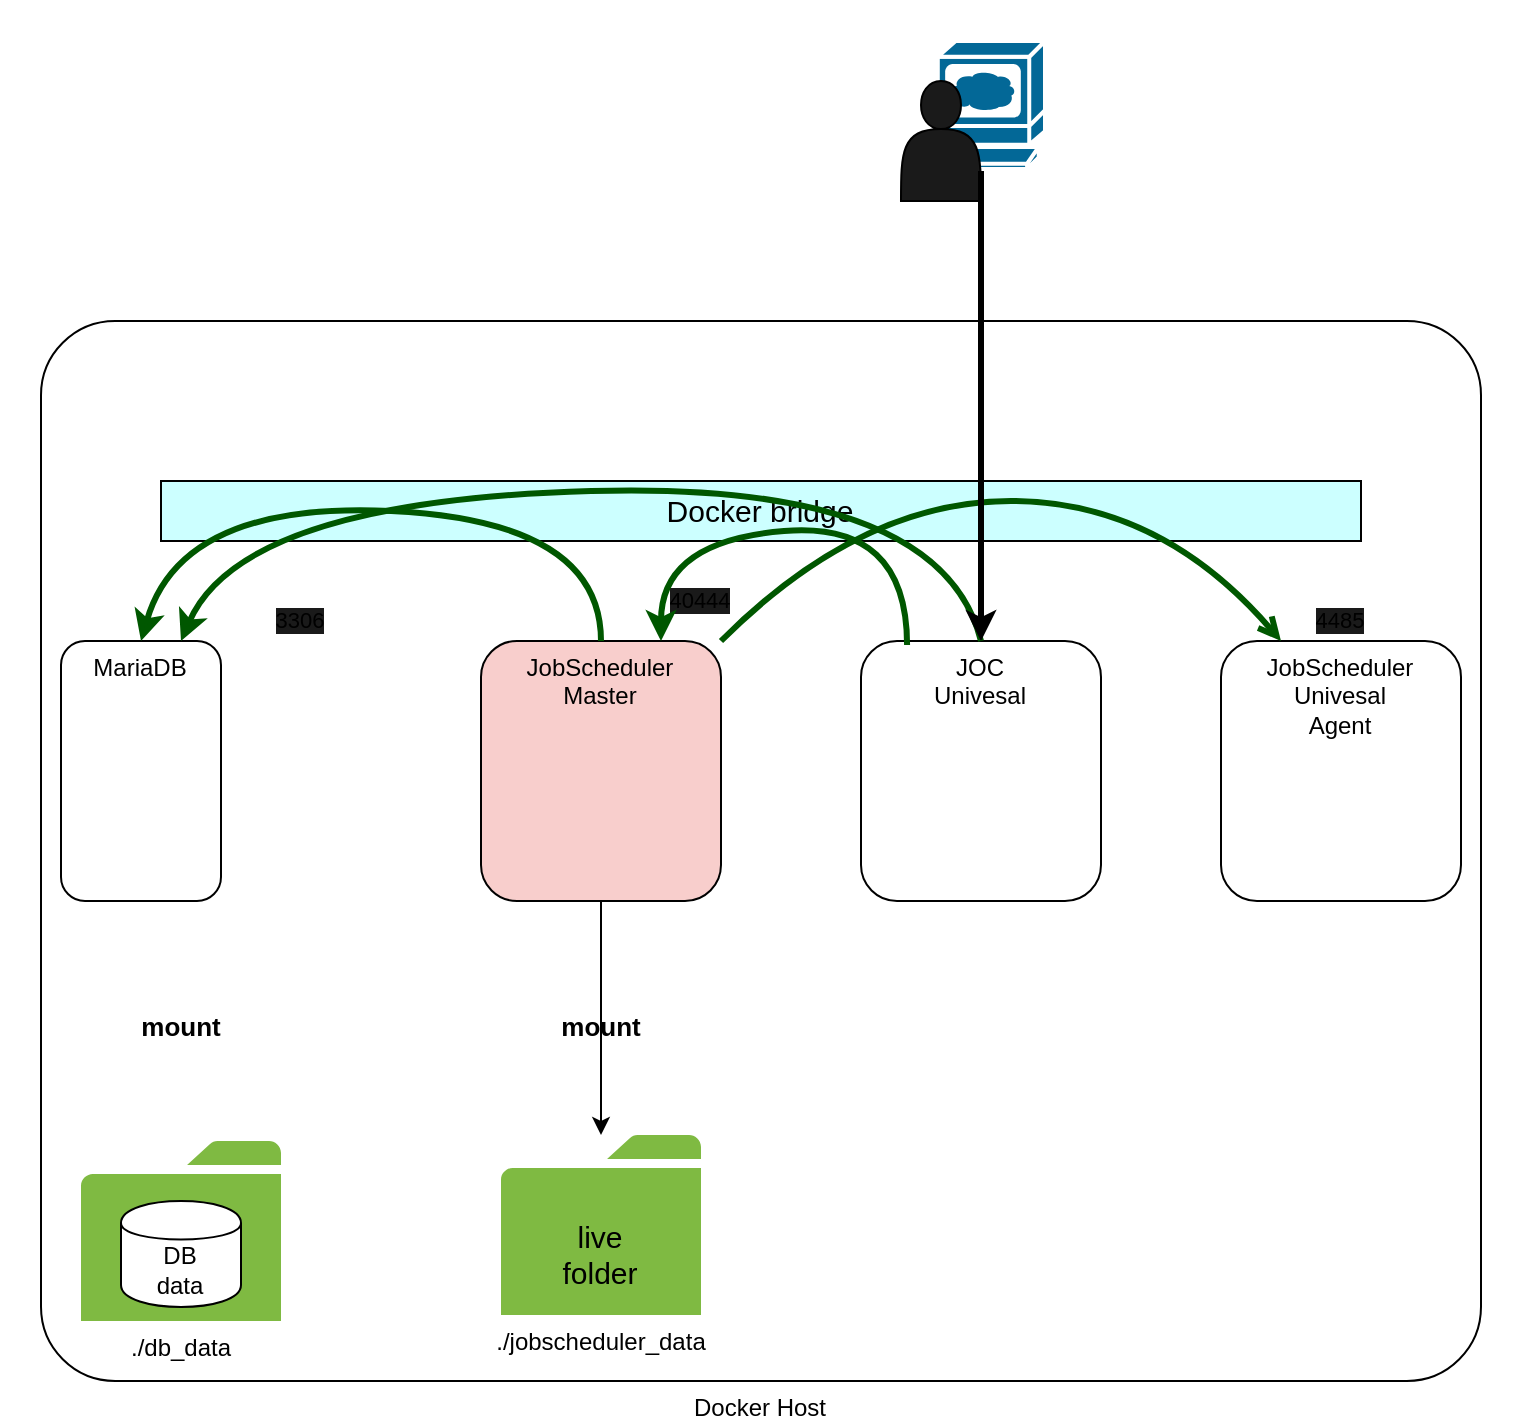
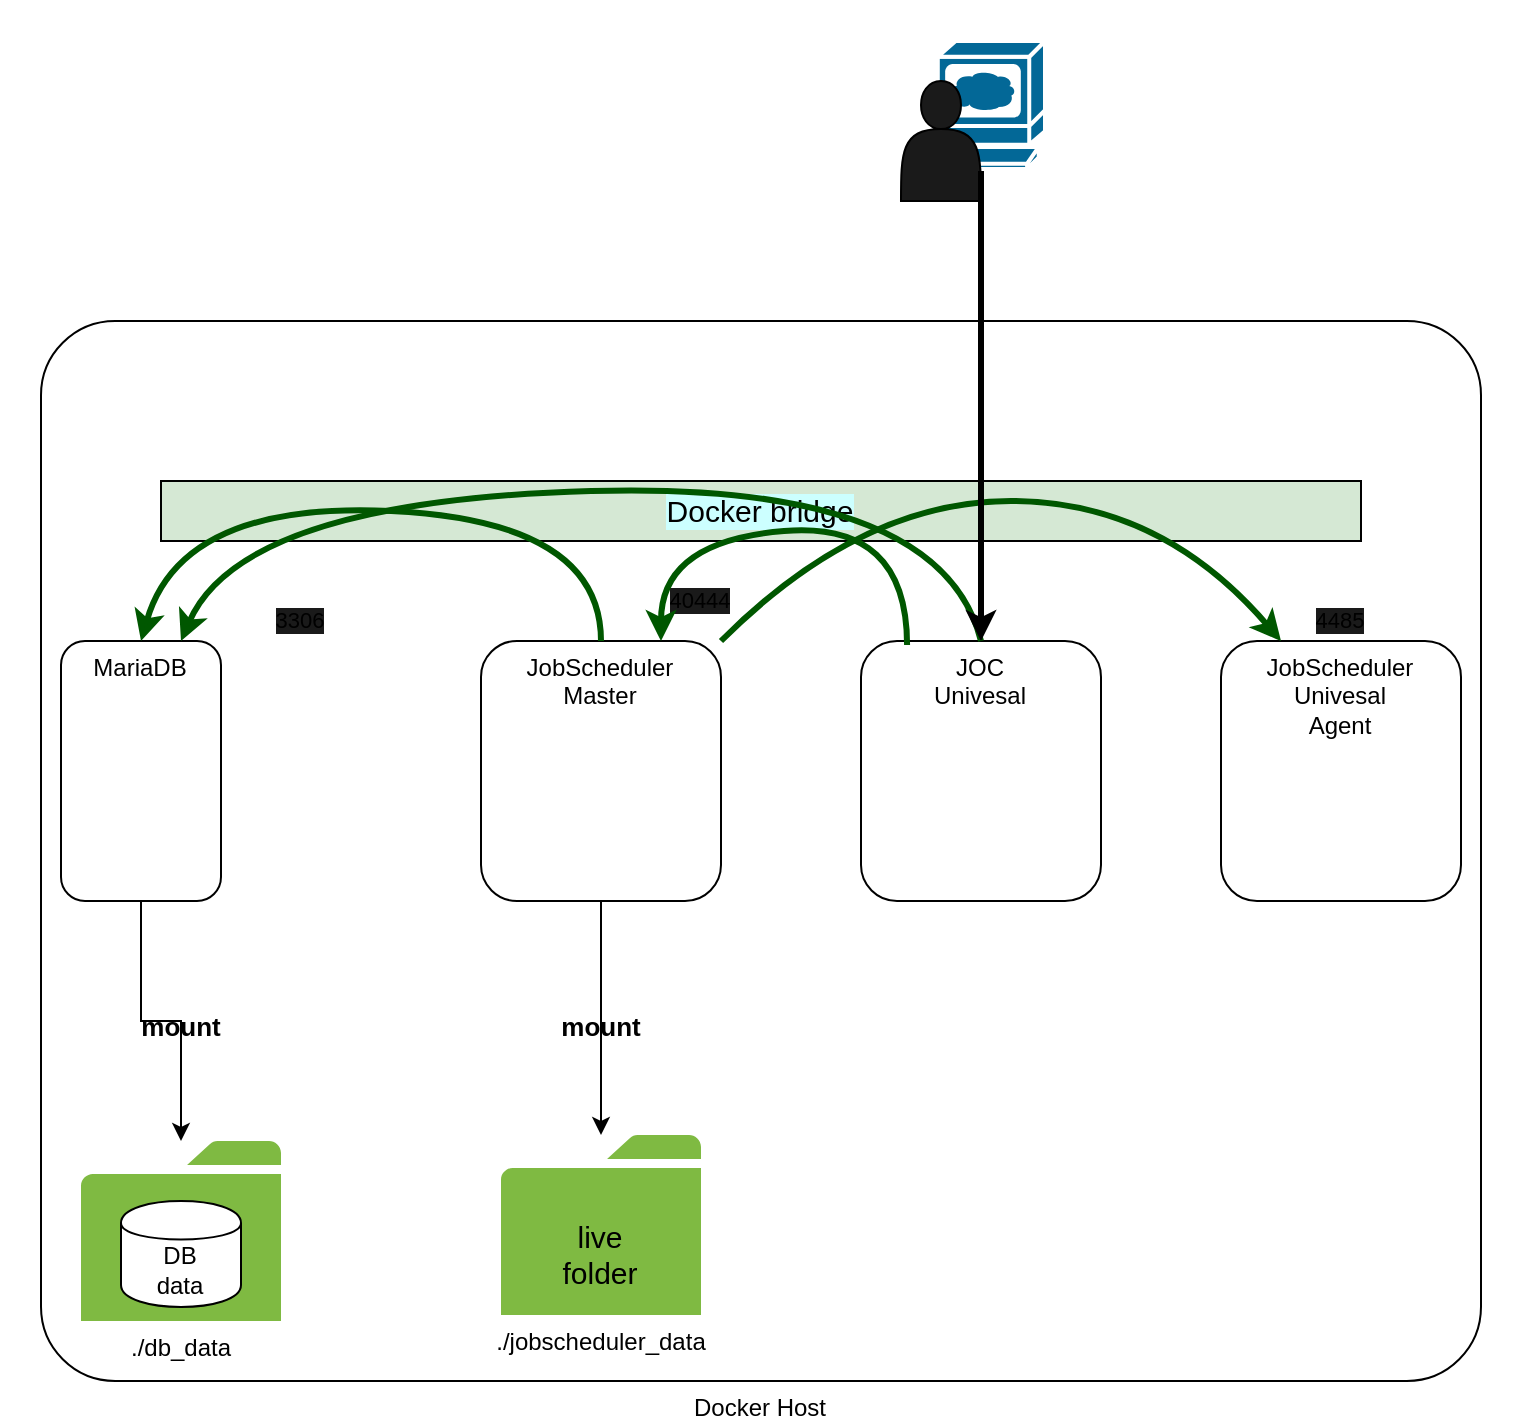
node "Docker bridge": fillcolor #ccffff -> #d5e8d4
edge "JobScheduler Master" -> "JobScheduler Univesal Agent": arrowhead open -> classic
node "JobScheduler Master": fillcolor #f8cecc -> #ffffff
edge "MariaDB" -> "./db_data": added
